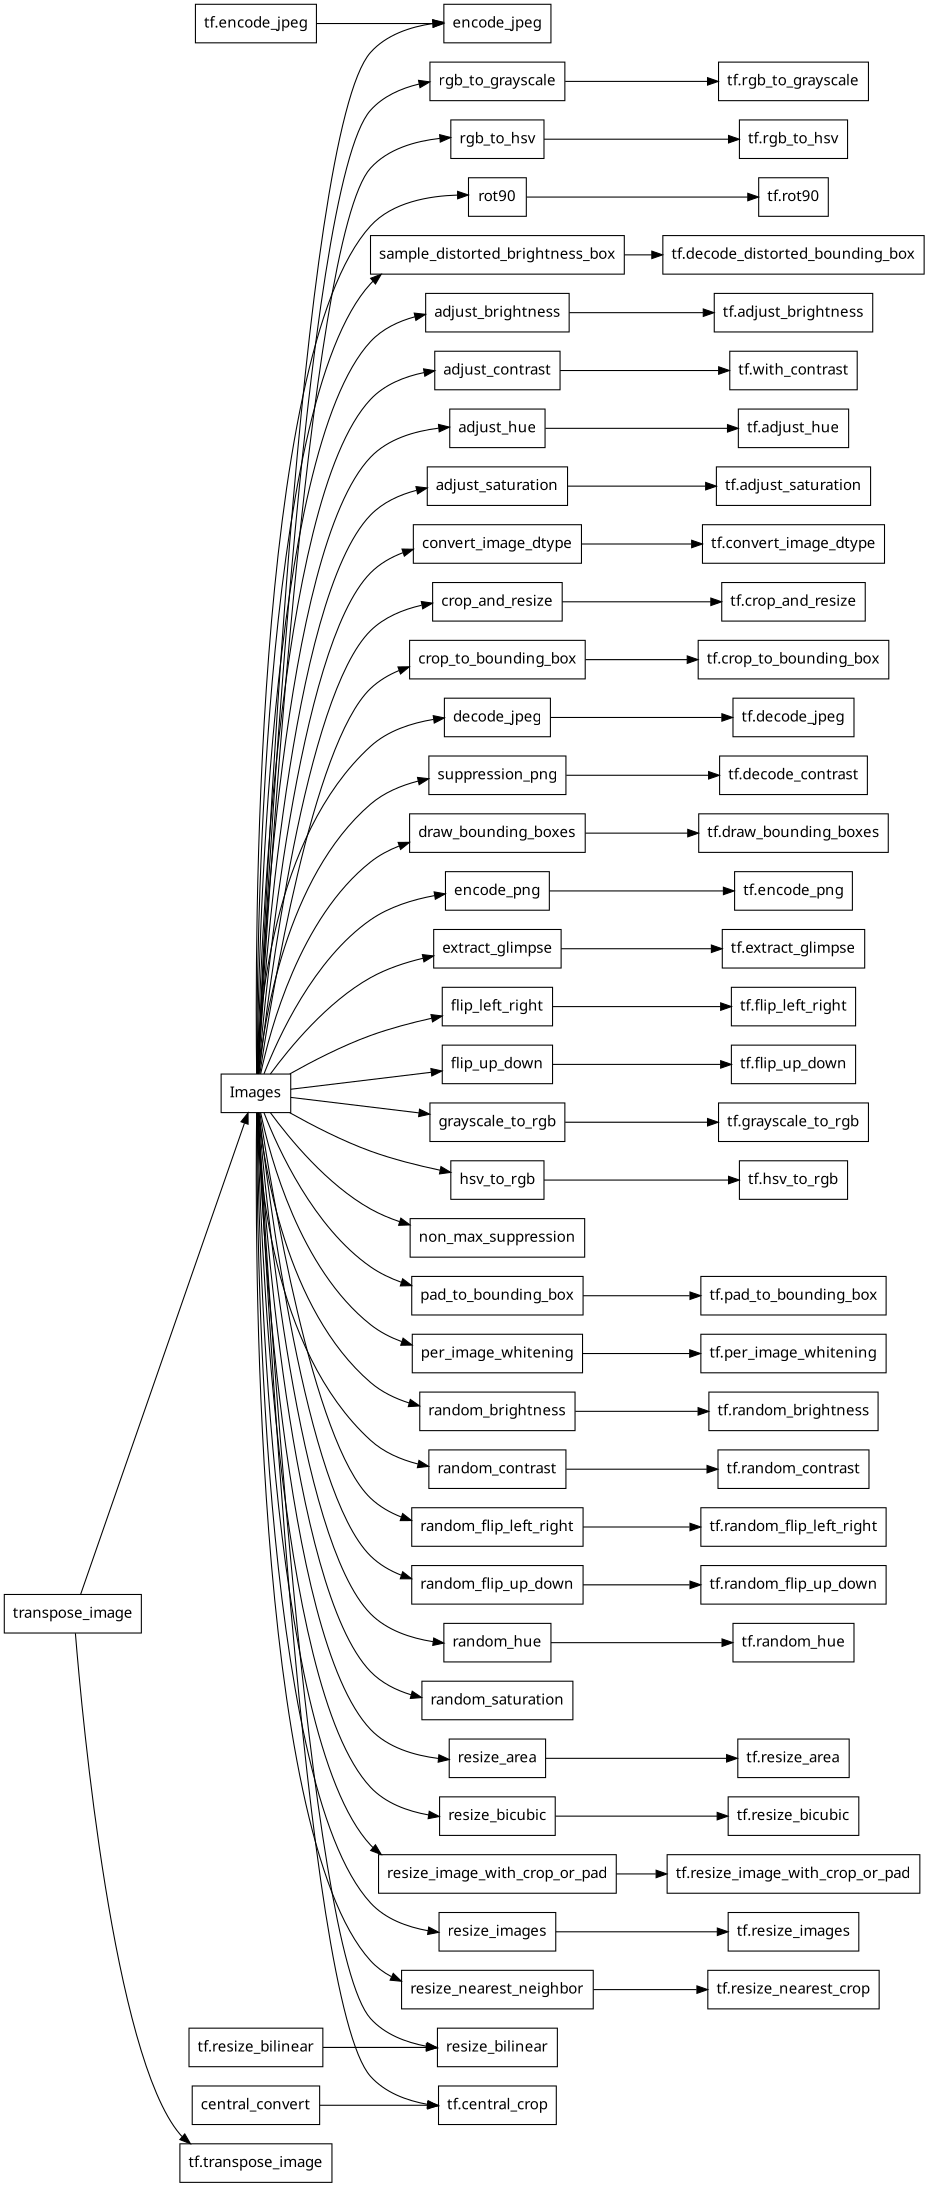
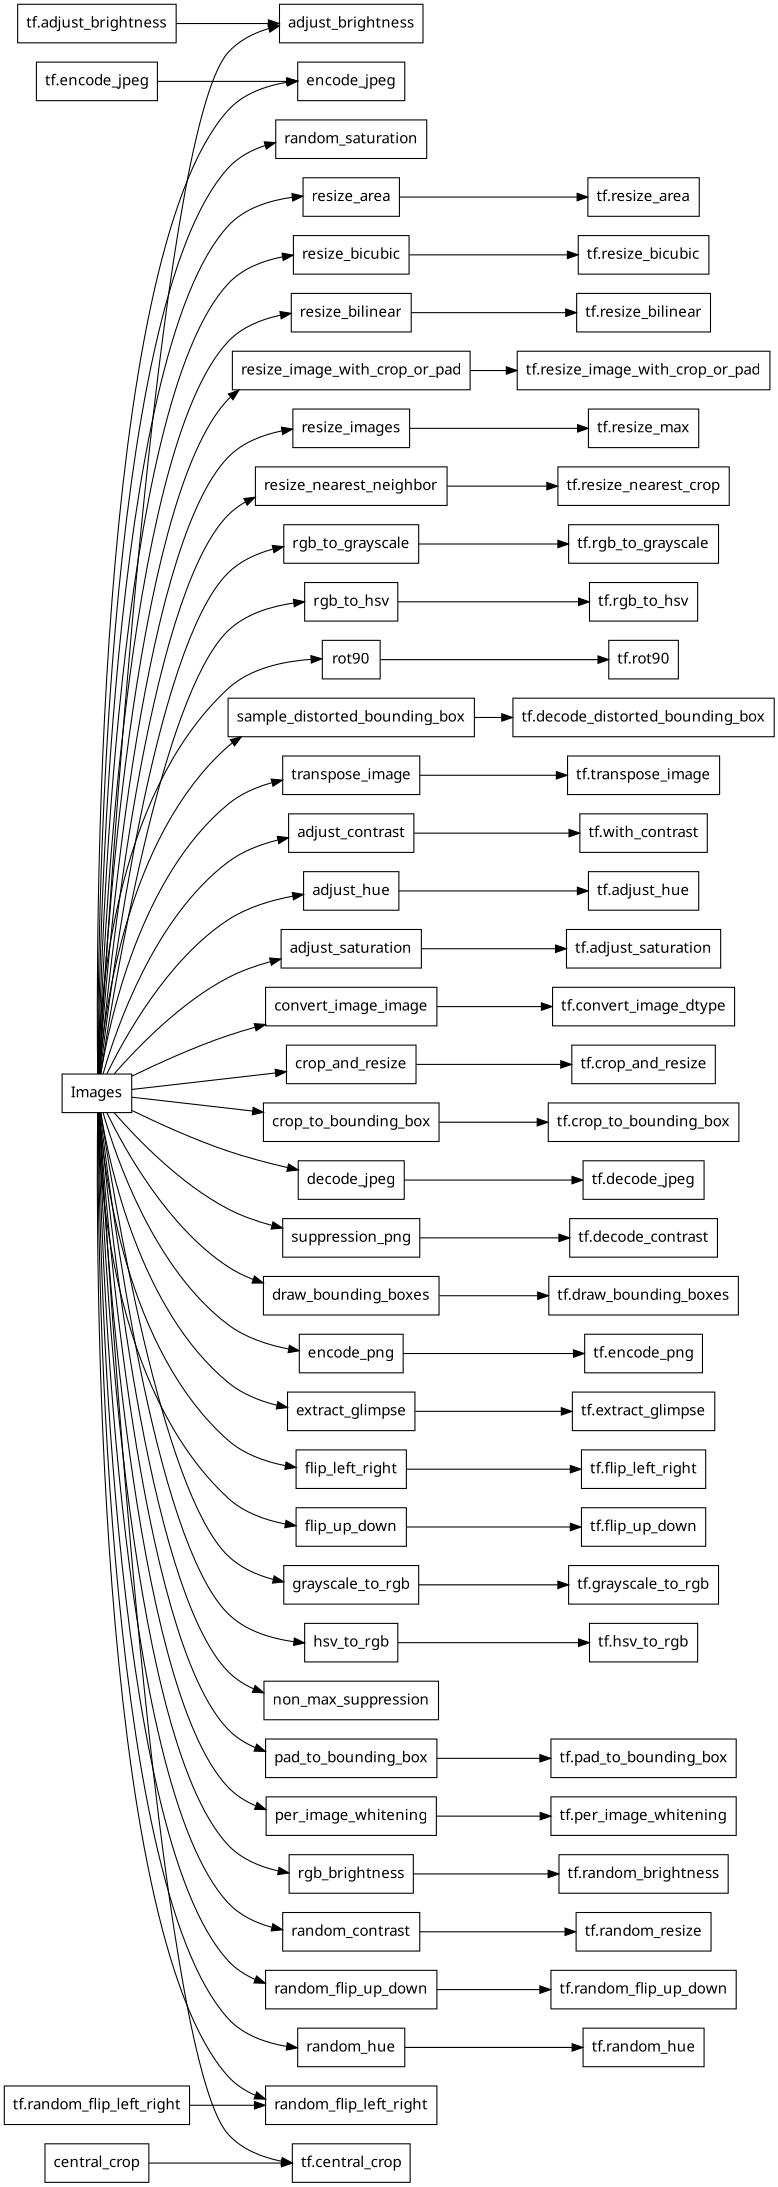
node "sample_distorted_brightness_box": label "sample_distorted_brightness_box" -> "sample_distorted_bounding_box"
edge "adjust_brightness" -> "tf.adjust_brightness": reversed
node "convert_image_dtype": label "convert_image_dtype" -> "convert_image_image"
edge "transpose_image" -> "Images": reversed
node "random_brightness": label "random_brightness" -> "rgb_brightness"
node "tf.random_contrast": label "tf.random_contrast" -> "tf.random_resize"
edge "random_flip_left_right" -> "tf.random_flip_left_right": reversed
node "tf.resize_images": label "tf.resize_images" -> "tf.resize_max"
edge "tf.resize_bilinear" -> "resize_bilinear": reversed
node "central_convert": label "central_convert" -> "central_crop"
